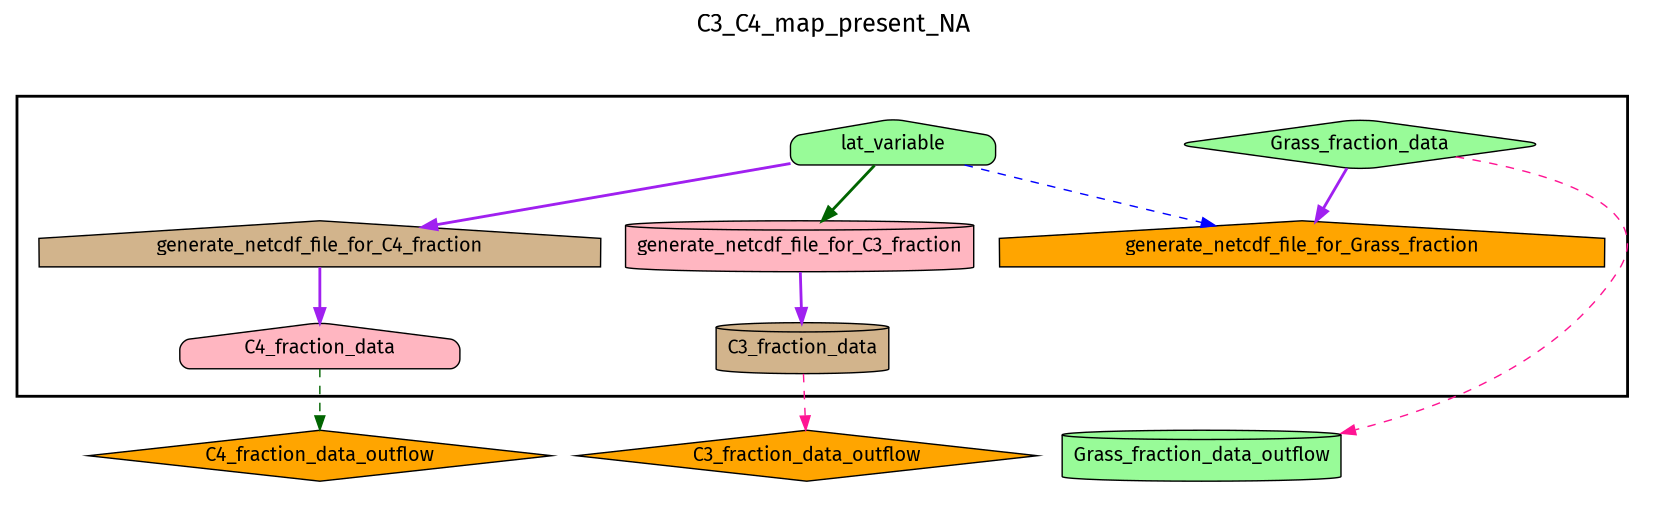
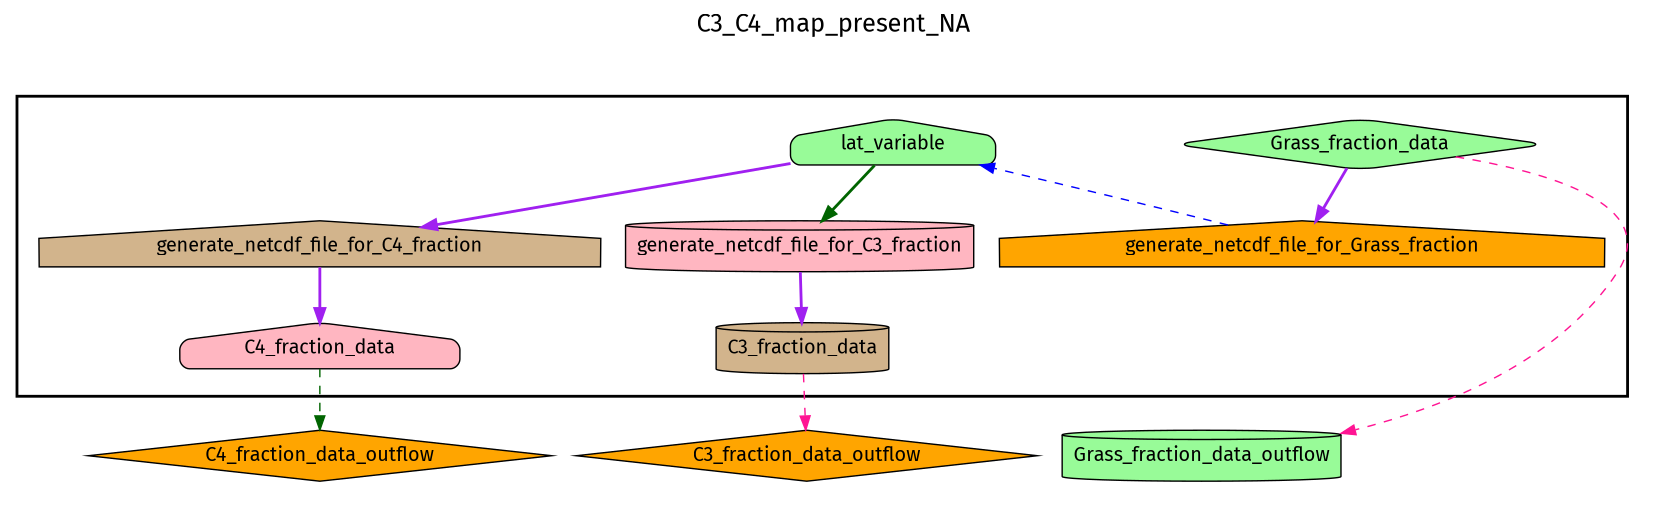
edge "lat_variable" -> "generate_netcdf_file_for_Grass_fraction": reversed
